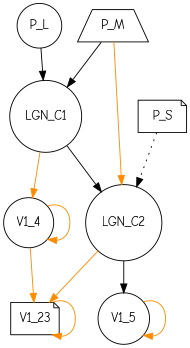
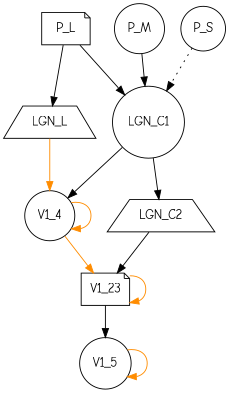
node "P_L": shape circle -> note
node "P_M": shape trapezium -> circle
edge "P_M" -> "LGN_C2": removed
node "P_S": shape note -> circle
node "LGN_L": added
edge "P_S" -> "LGN_C2": now "P_S" -> "LGN_C1"
edge "LGN_C1" -> "V1_4": color darkorange -> black
node "LGN_C2": shape circle -> trapezium
edge "LGN_C2" -> "V1_5": now "V1_23" -> "V1_5"
edge "LGN_C2" -> "V1_23": color darkorange -> black
